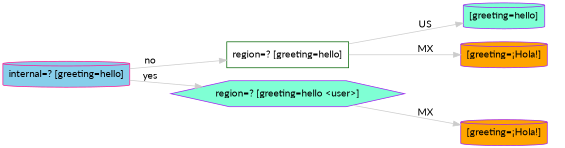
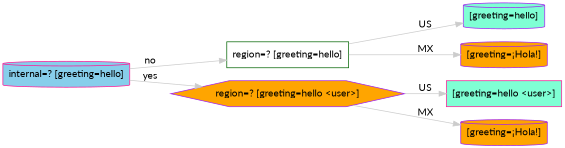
node "region=? [greeting=hello <user>]": fillcolor aquamarine -> orange
node "[greeting=hello <user>]": added
